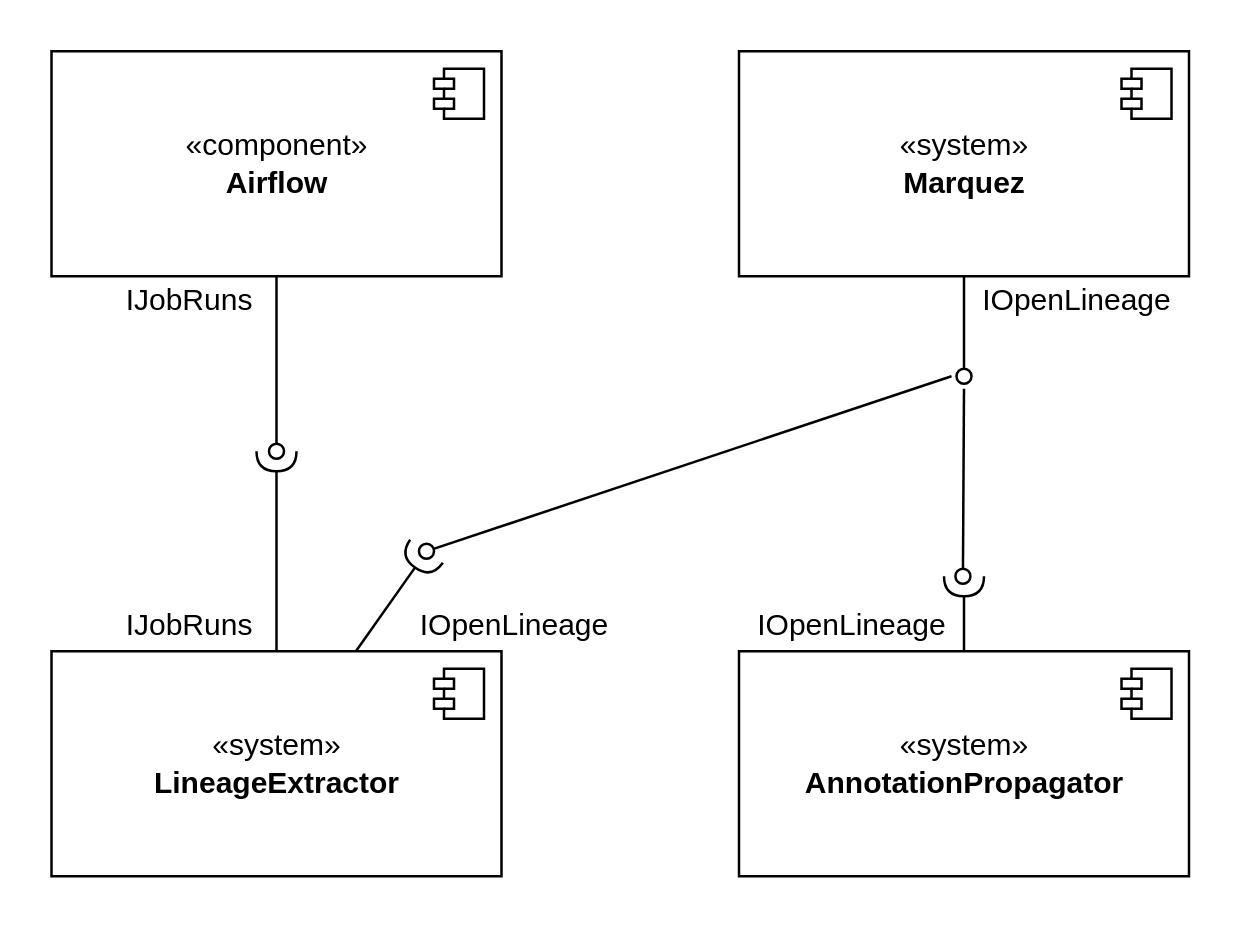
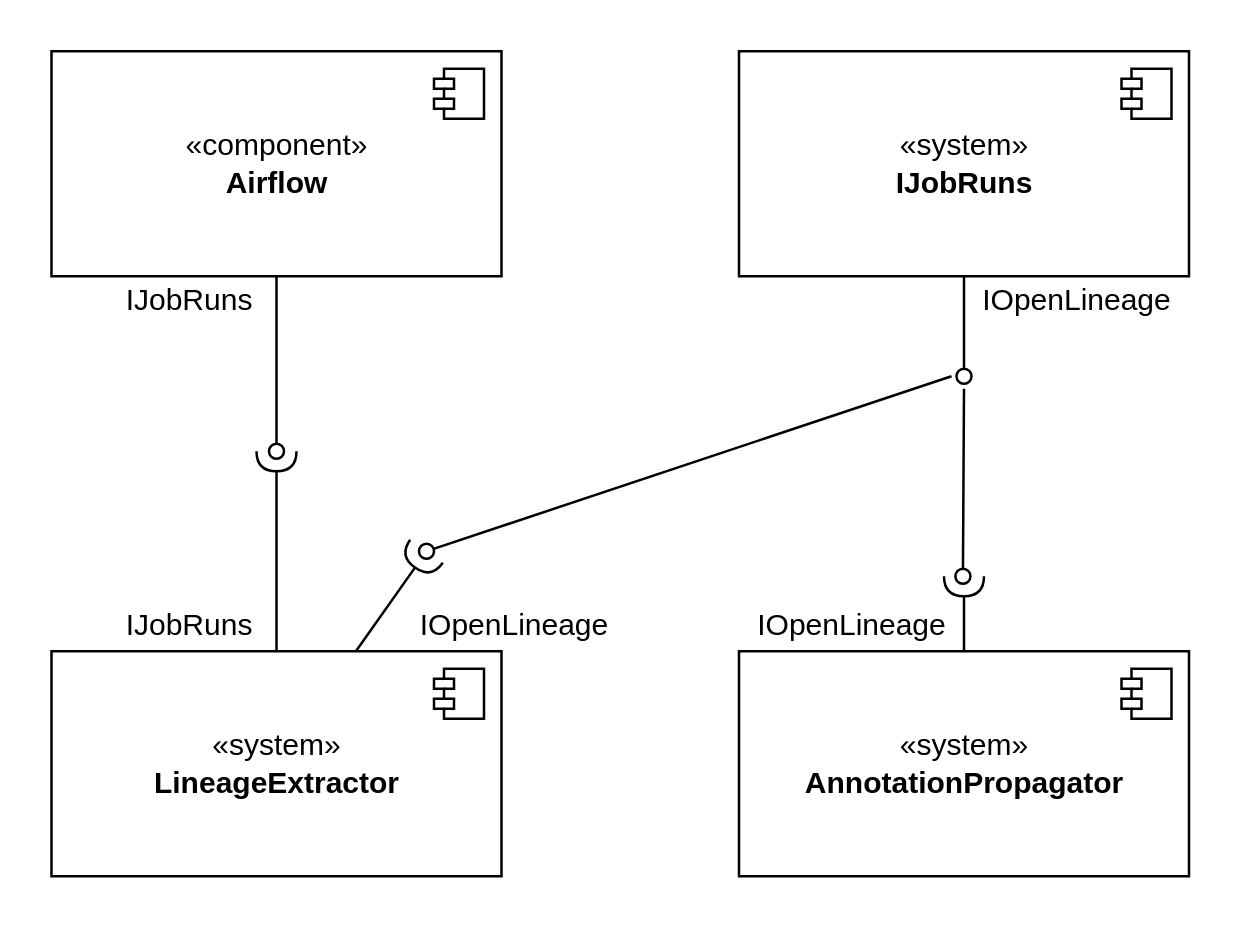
node "«system» Marquez": label "«system» Marquez" -> "«system» IJobRuns"
